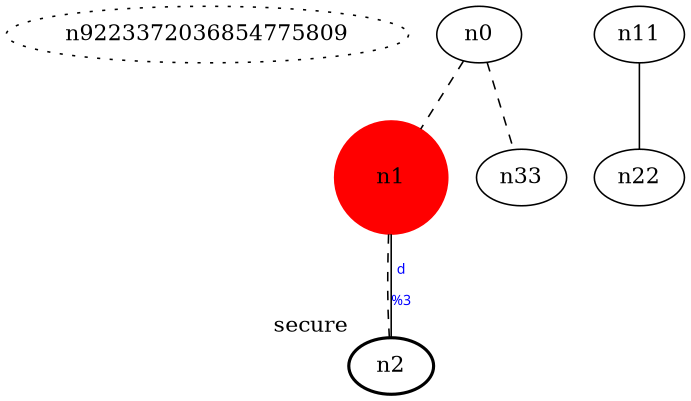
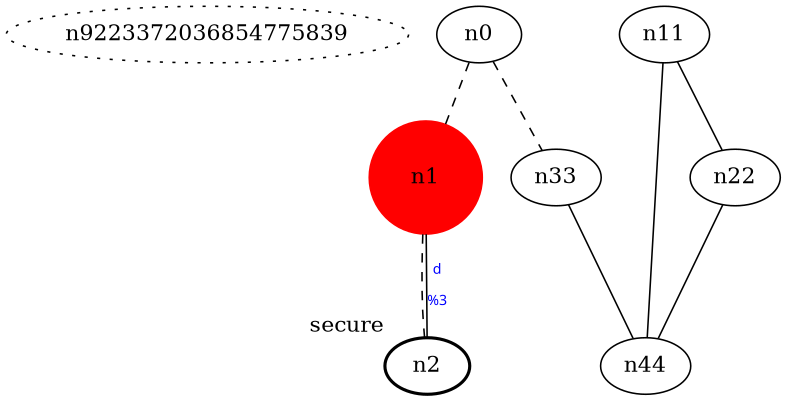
node "n9223372036854775809": label "n9223372036854775809" -> "n9223372036854775839"
node "n44": added
